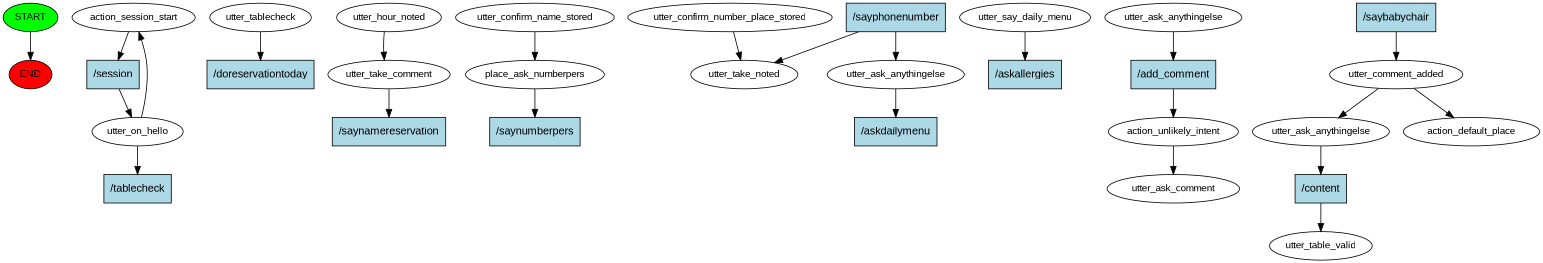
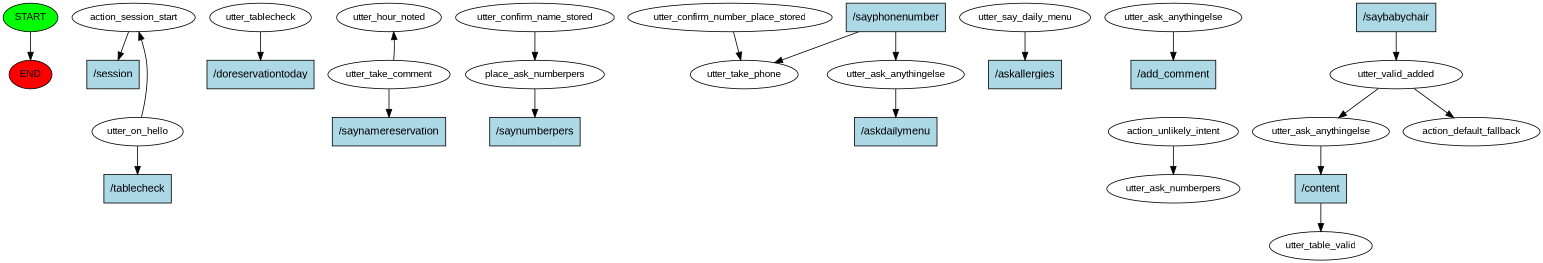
edge "utter_hour_noted" -> "utter_take_comment": reversed
node "utter_take_noted": label "utter_take_noted" -> "utter_take_phone"
node "utter_comment_added": label "utter_comment_added" -> "utter_valid_added"
edge "/add_comment" -> "action_unlikely_intent": removed
edge "/session" -> "utter_on_hello": removed
node "action_default_place": label "action_default_place" -> "action_default_fallback"
node "utter_ask_comment": label "utter_ask_comment" -> "utter_ask_numberpers"
